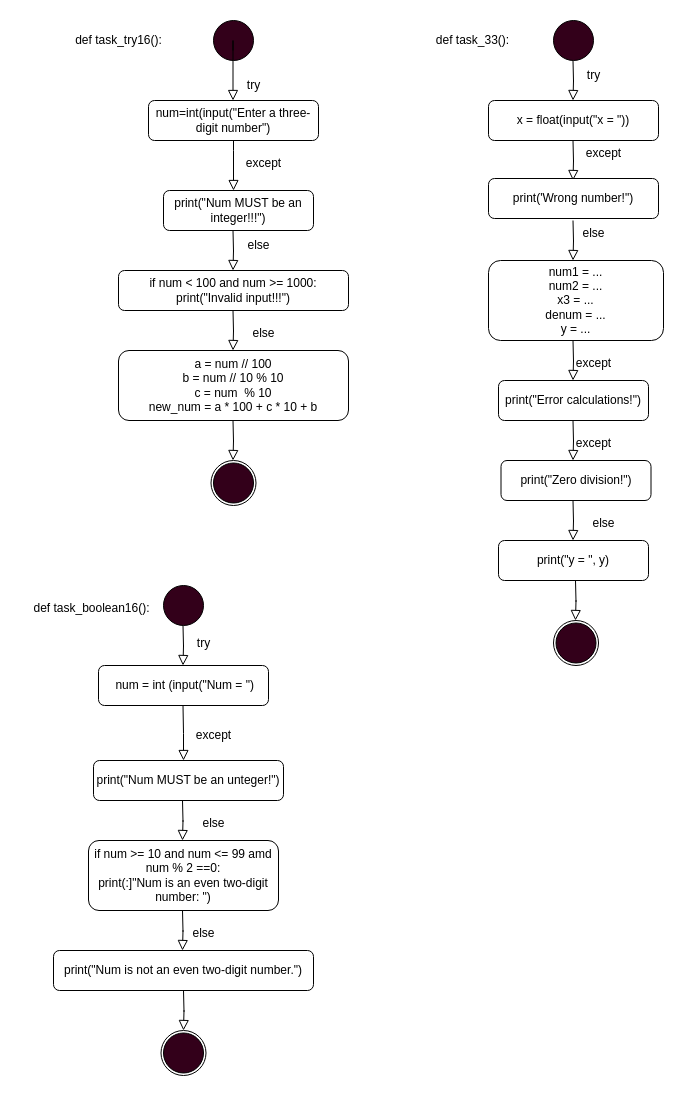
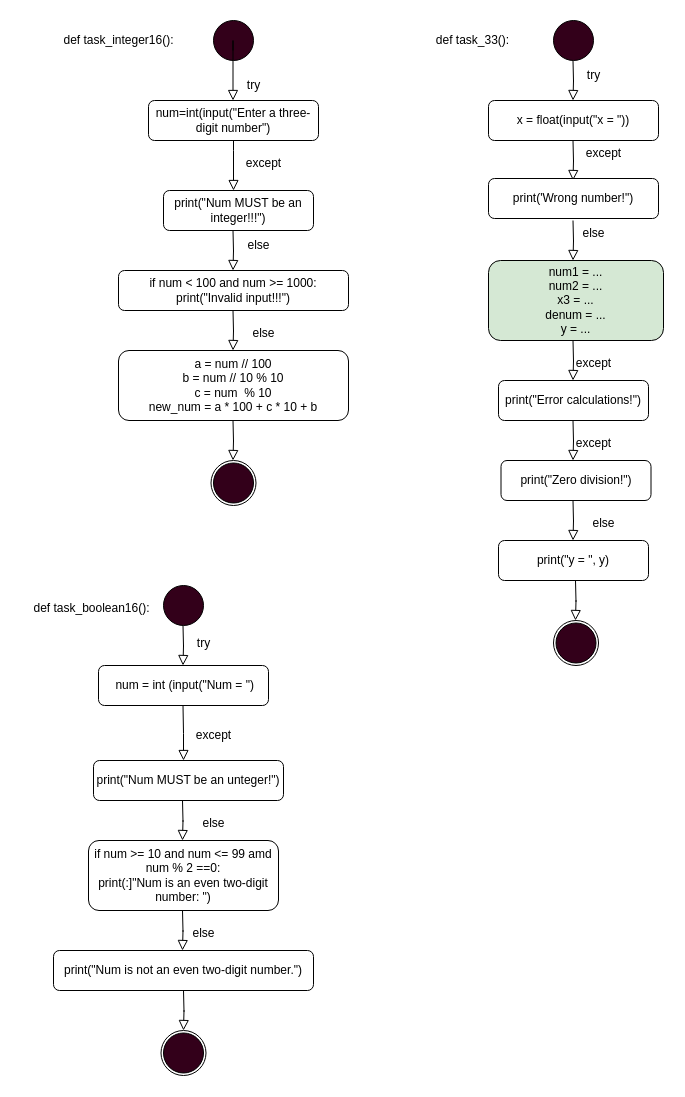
node "def task_try16():": label "def task_try16():" -> "def task_integer16():"
node "num1 = ... num2 = ... x3 = ... denum = ... y = ...": fillcolor #ffffff -> #d5e8d4
